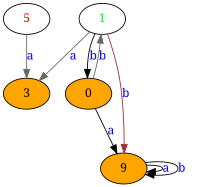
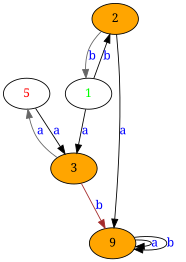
edge "5" -> "3": color gray40 -> black
edge "1" -> "3": color gray40 -> black
edge "1" -> "9": now "3" -> "9"
node "0": label "0" -> "2"
edge "3" -> "5": added, label "a"
